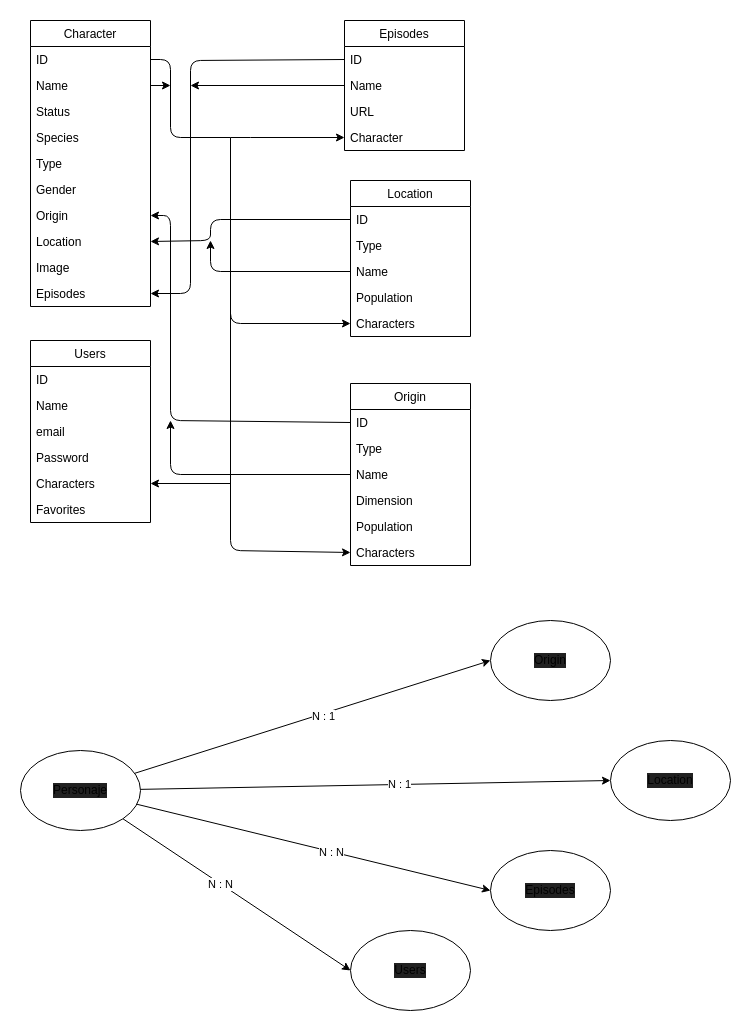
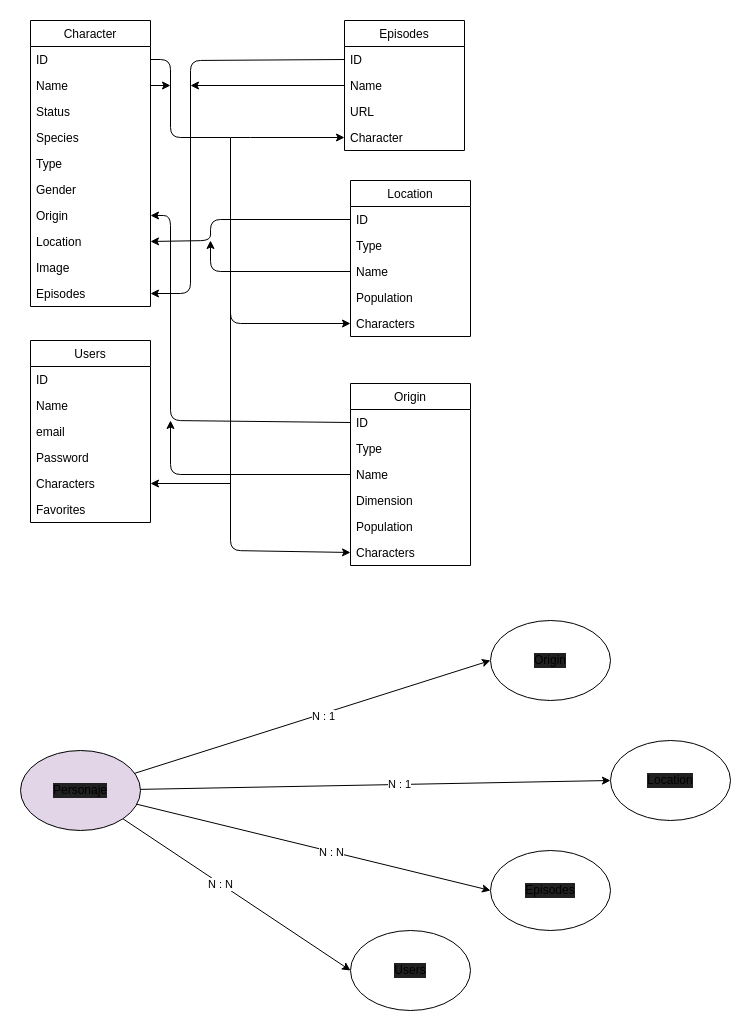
node "Personaje": fillcolor #ffffff -> #e1d5e7
